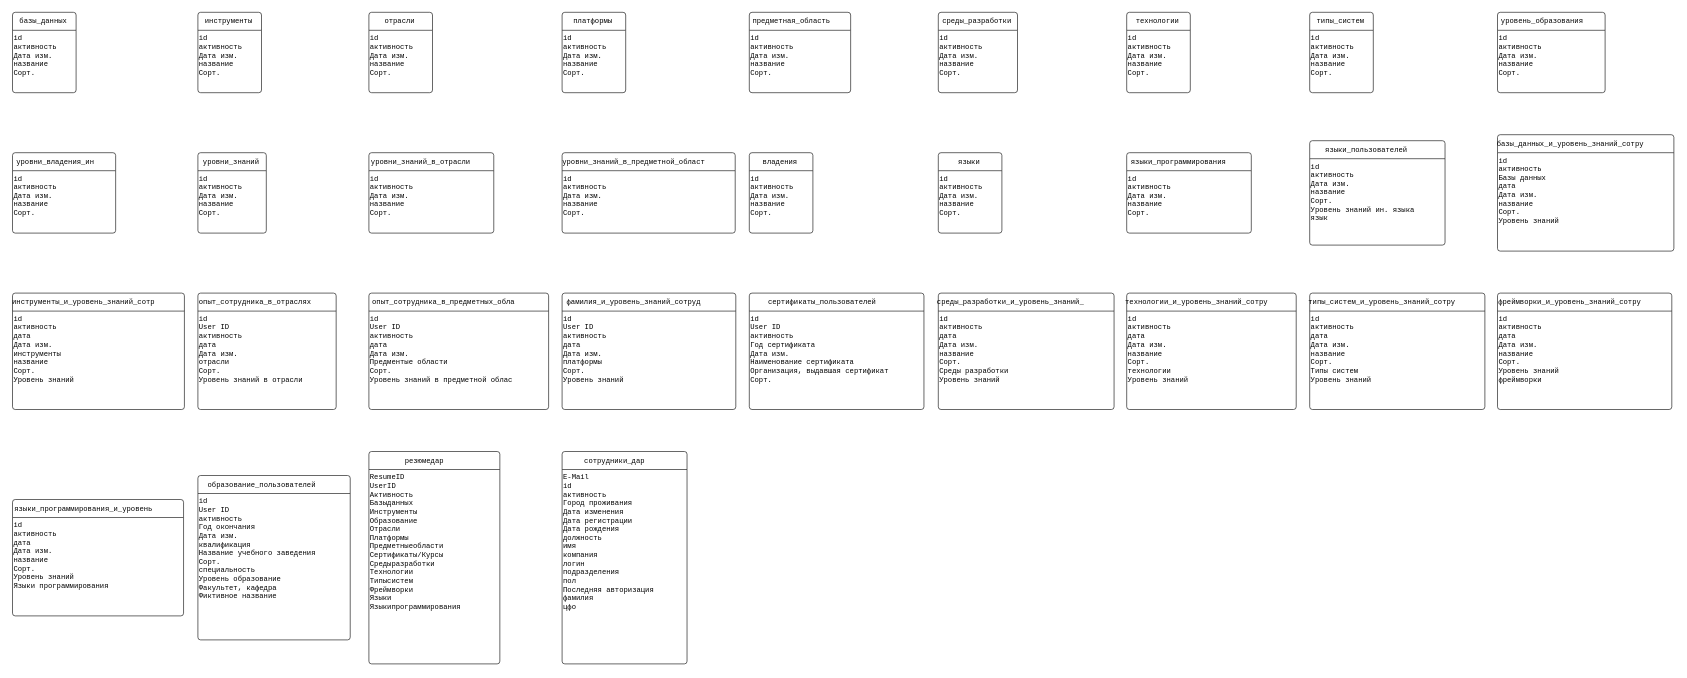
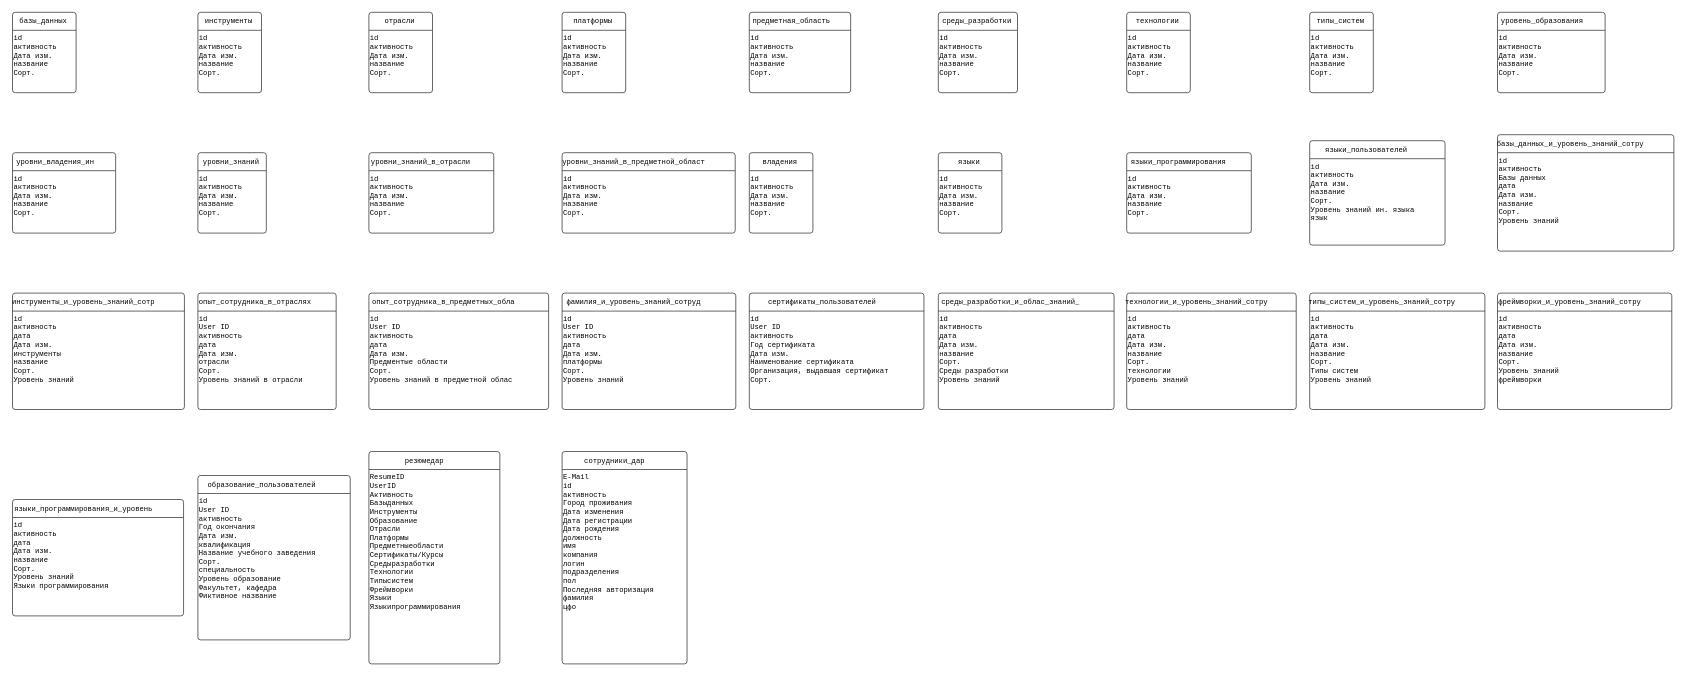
node "среды_разработки_и_уровень_знаний_": label "среды_разработки_и_уровень_знаний_" -> "среды_разработки_и_облас_знаний_"
